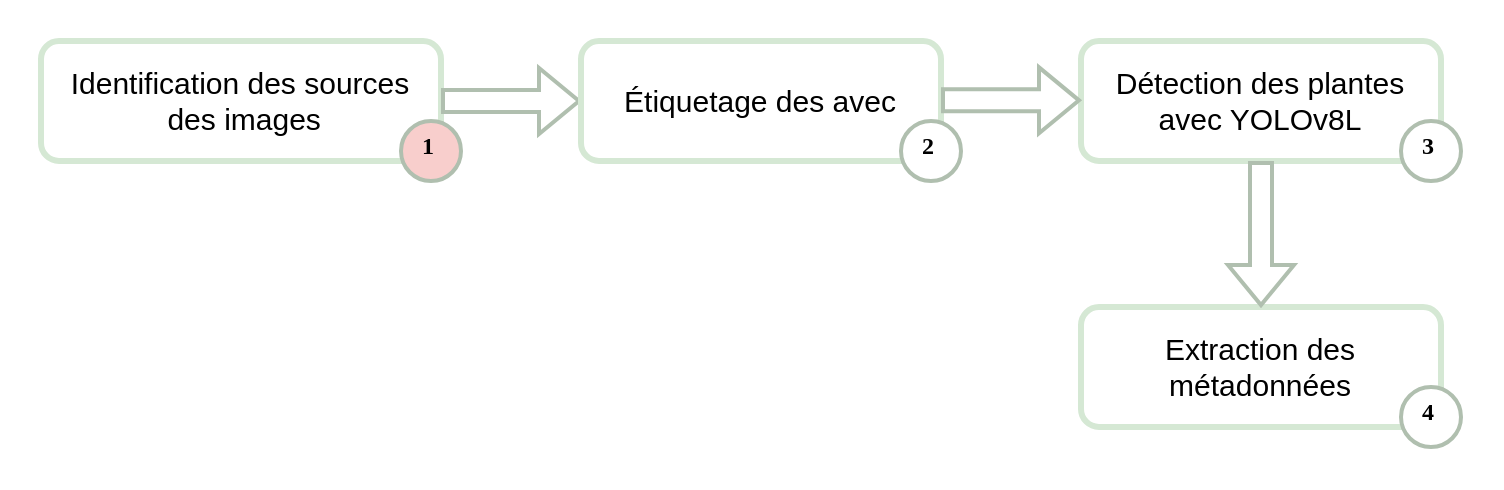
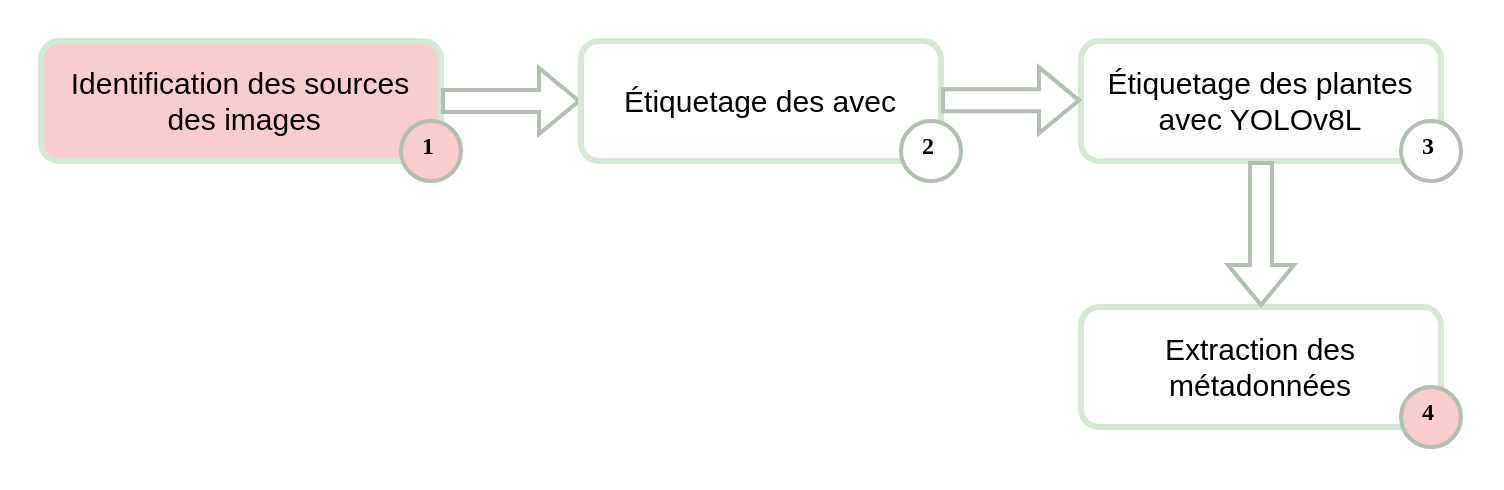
node "Identification des sources des images": fillcolor #ffffff -> #f8cecc
node "Détection des plantes avec YOLOv8L": label "Détection des plantes avec YOLOv8L" -> "Étiquetage des plantes avec YOLOv8L"
node "4": fillcolor #ffffff -> #f8cecc
